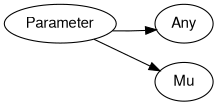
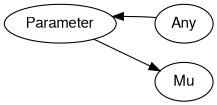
edge "Parameter" -> "Any": reversed
